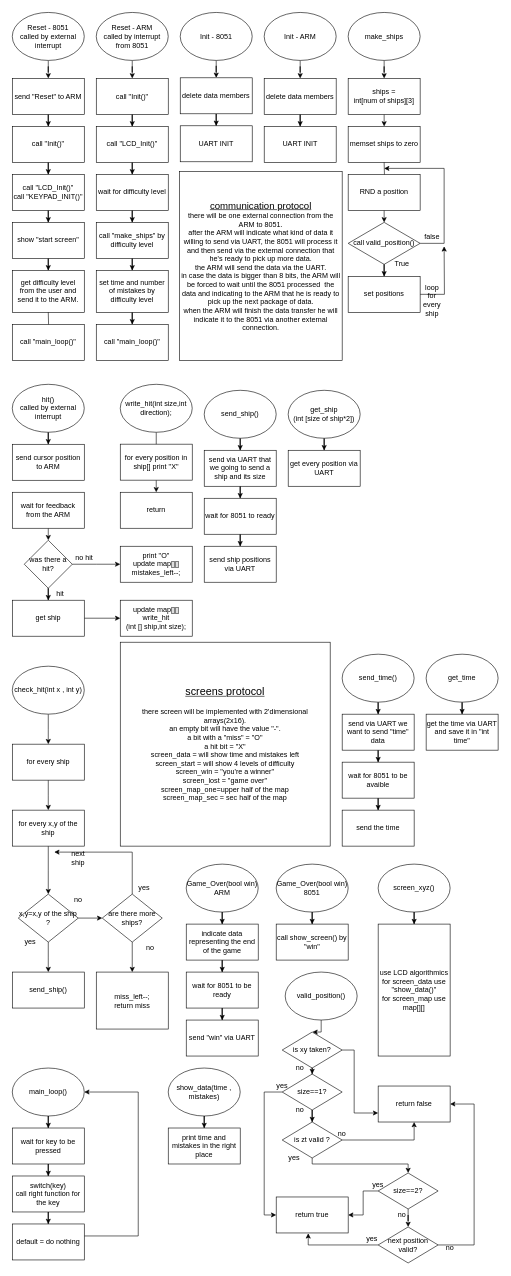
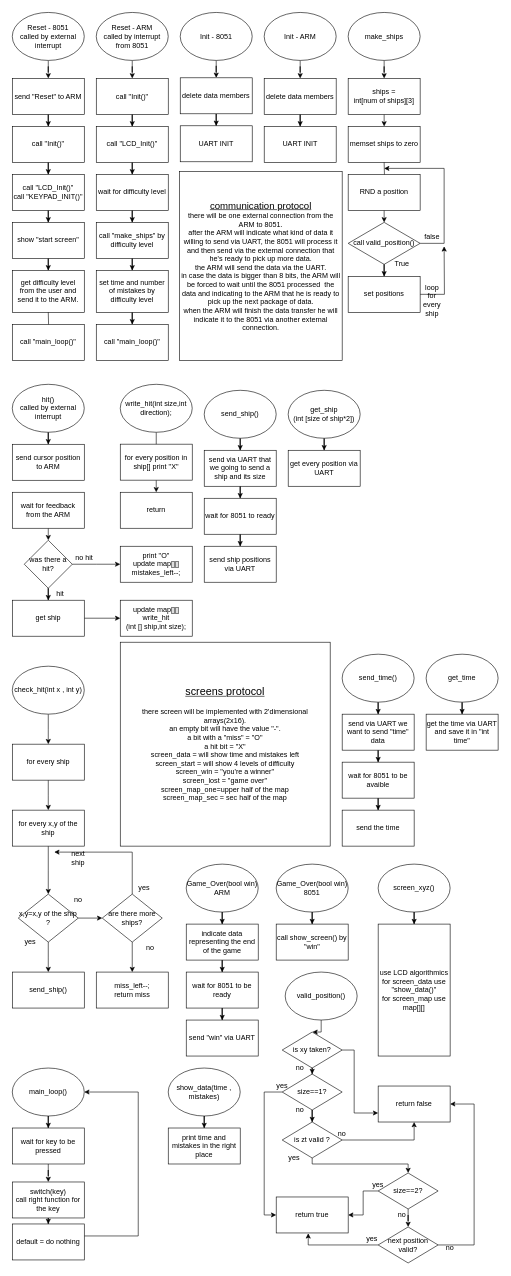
node "miss_left--; return miss": size 72x57 -> 72x36
node "switch(key) call right function for the key": moved (48, 1194) -> (48, 1200)
